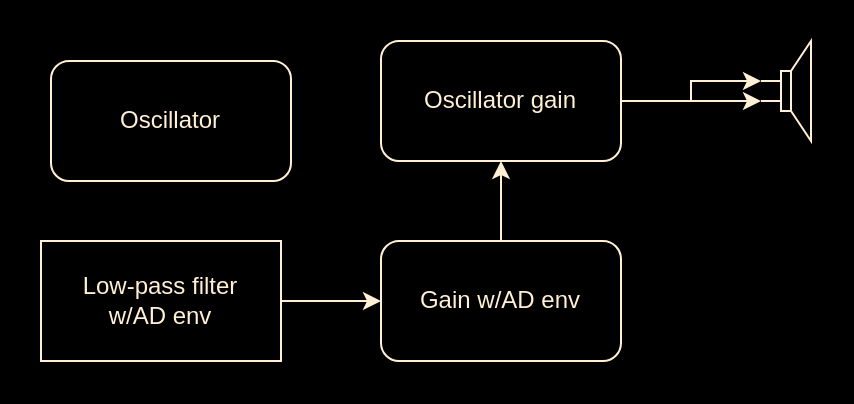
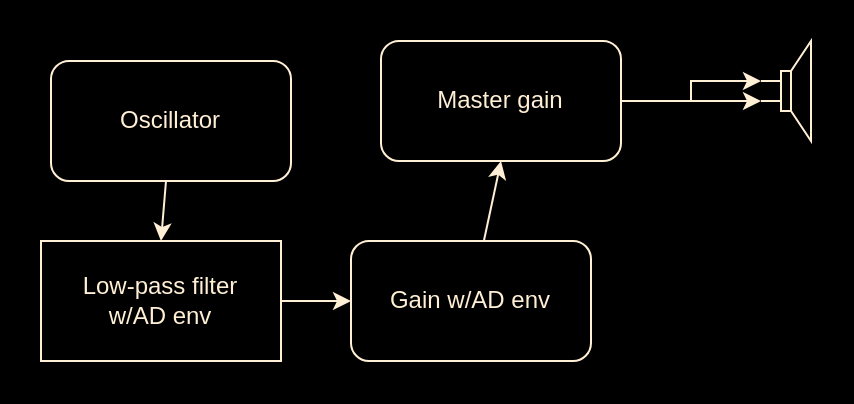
node "Oscillator gain": label "Oscillator gain" -> "Master gain"
edge "Oscillator" -> "Low-pass filter w/AD env": added
node "Gain w/AD env": moved (501, 301) -> (471, 301)
